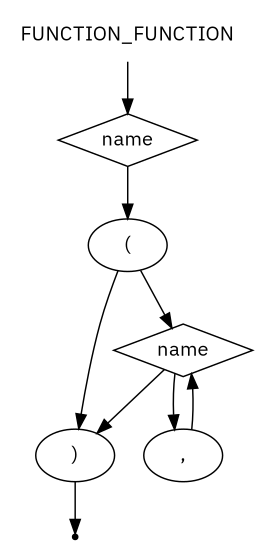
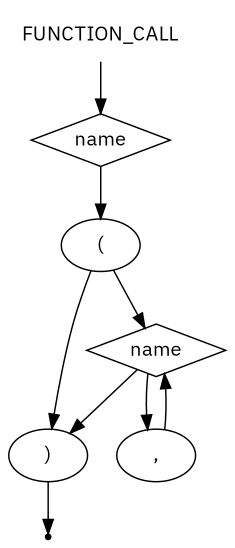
node "FUNCTION_FUNCTION": label "FUNCTION_FUNCTION" -> "FUNCTION_CALL"
